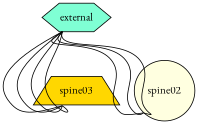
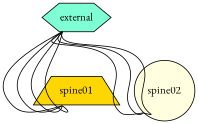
node "spine03": label "spine03" -> "spine01"
